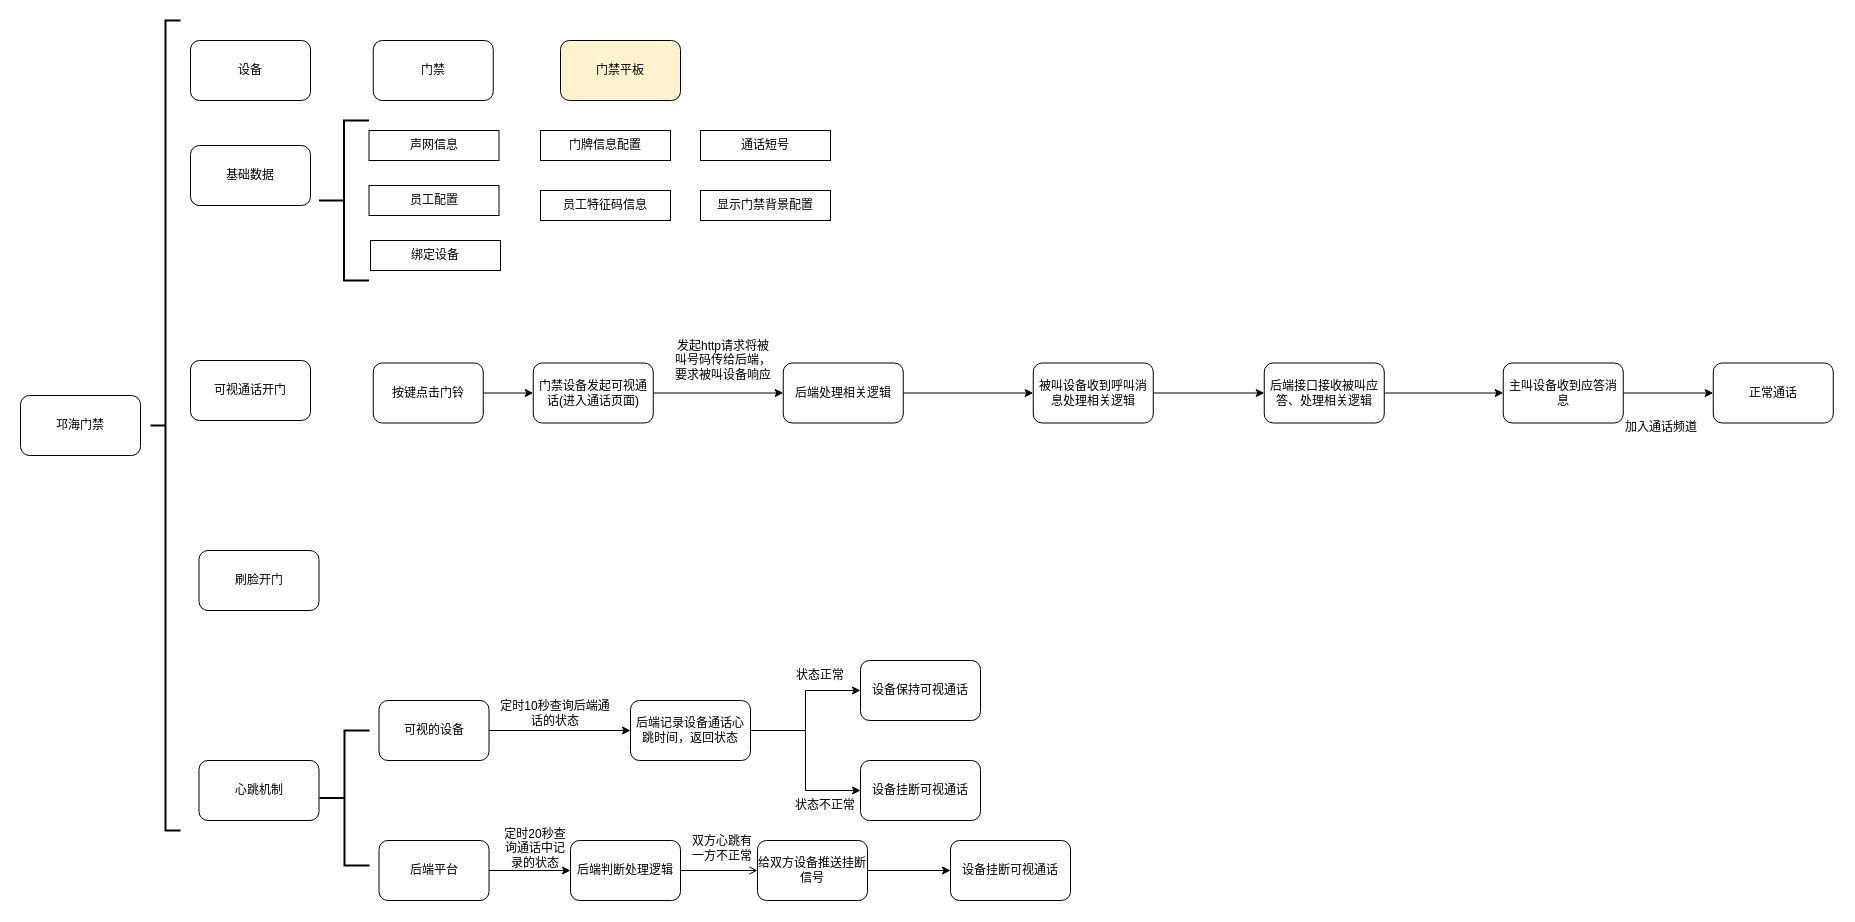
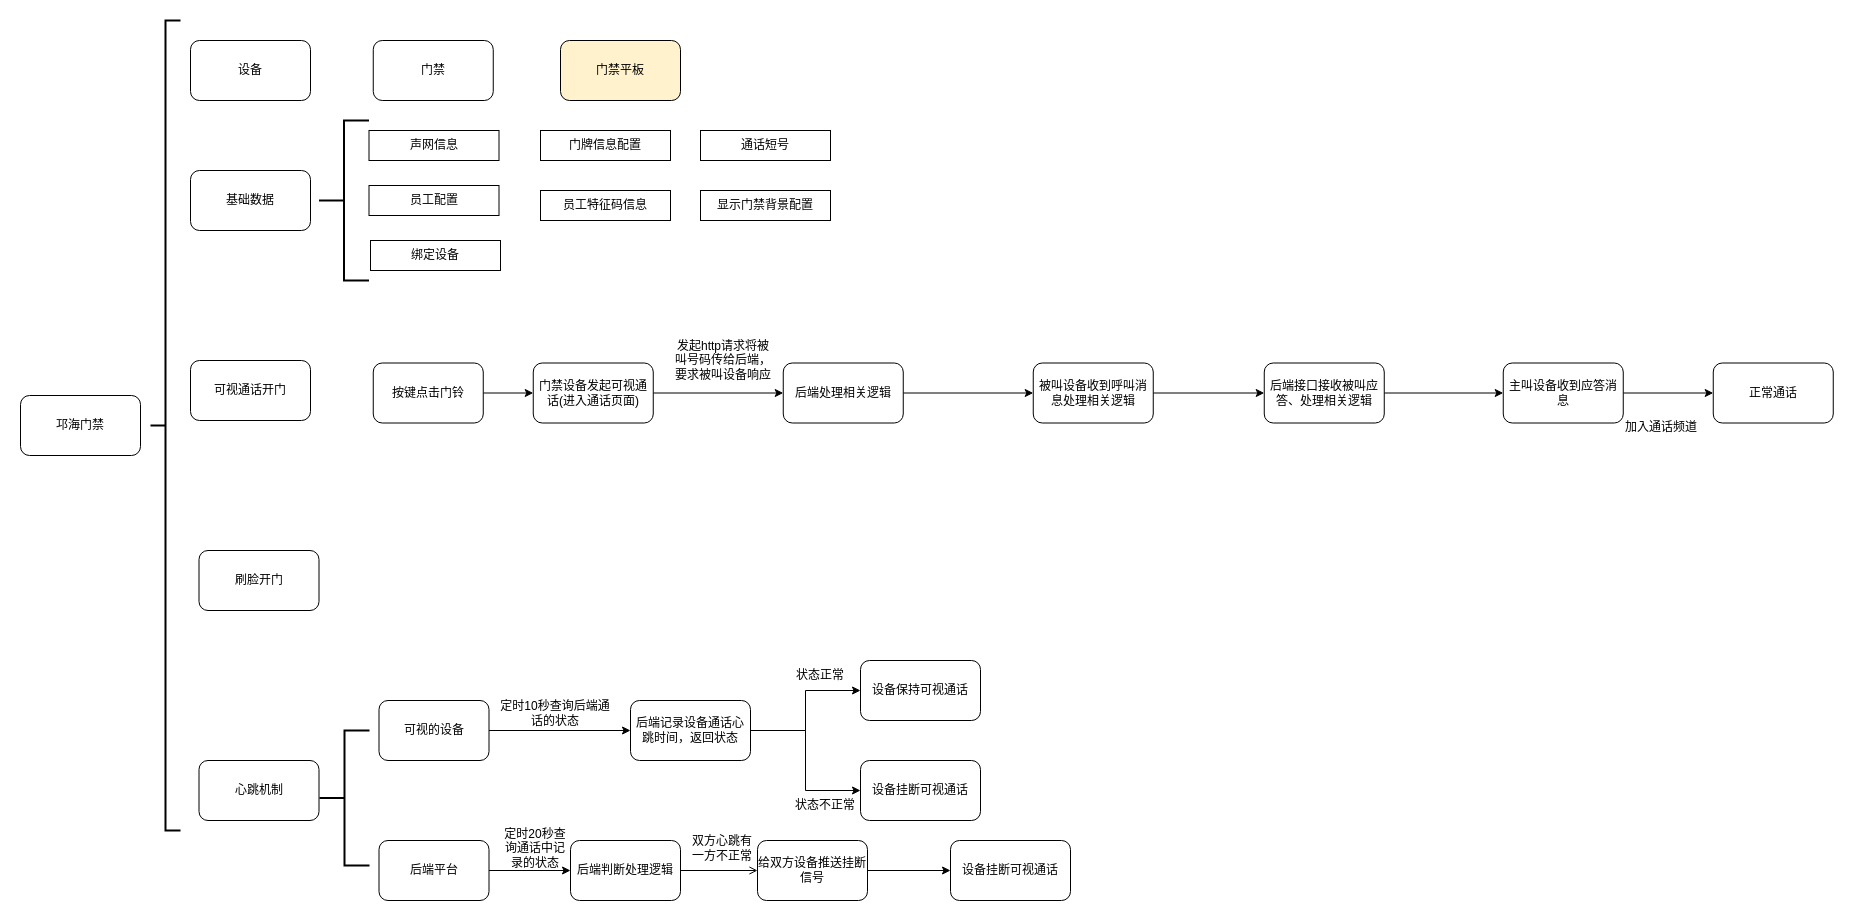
node "基础数据": moved (251, 176) -> (251, 201)
